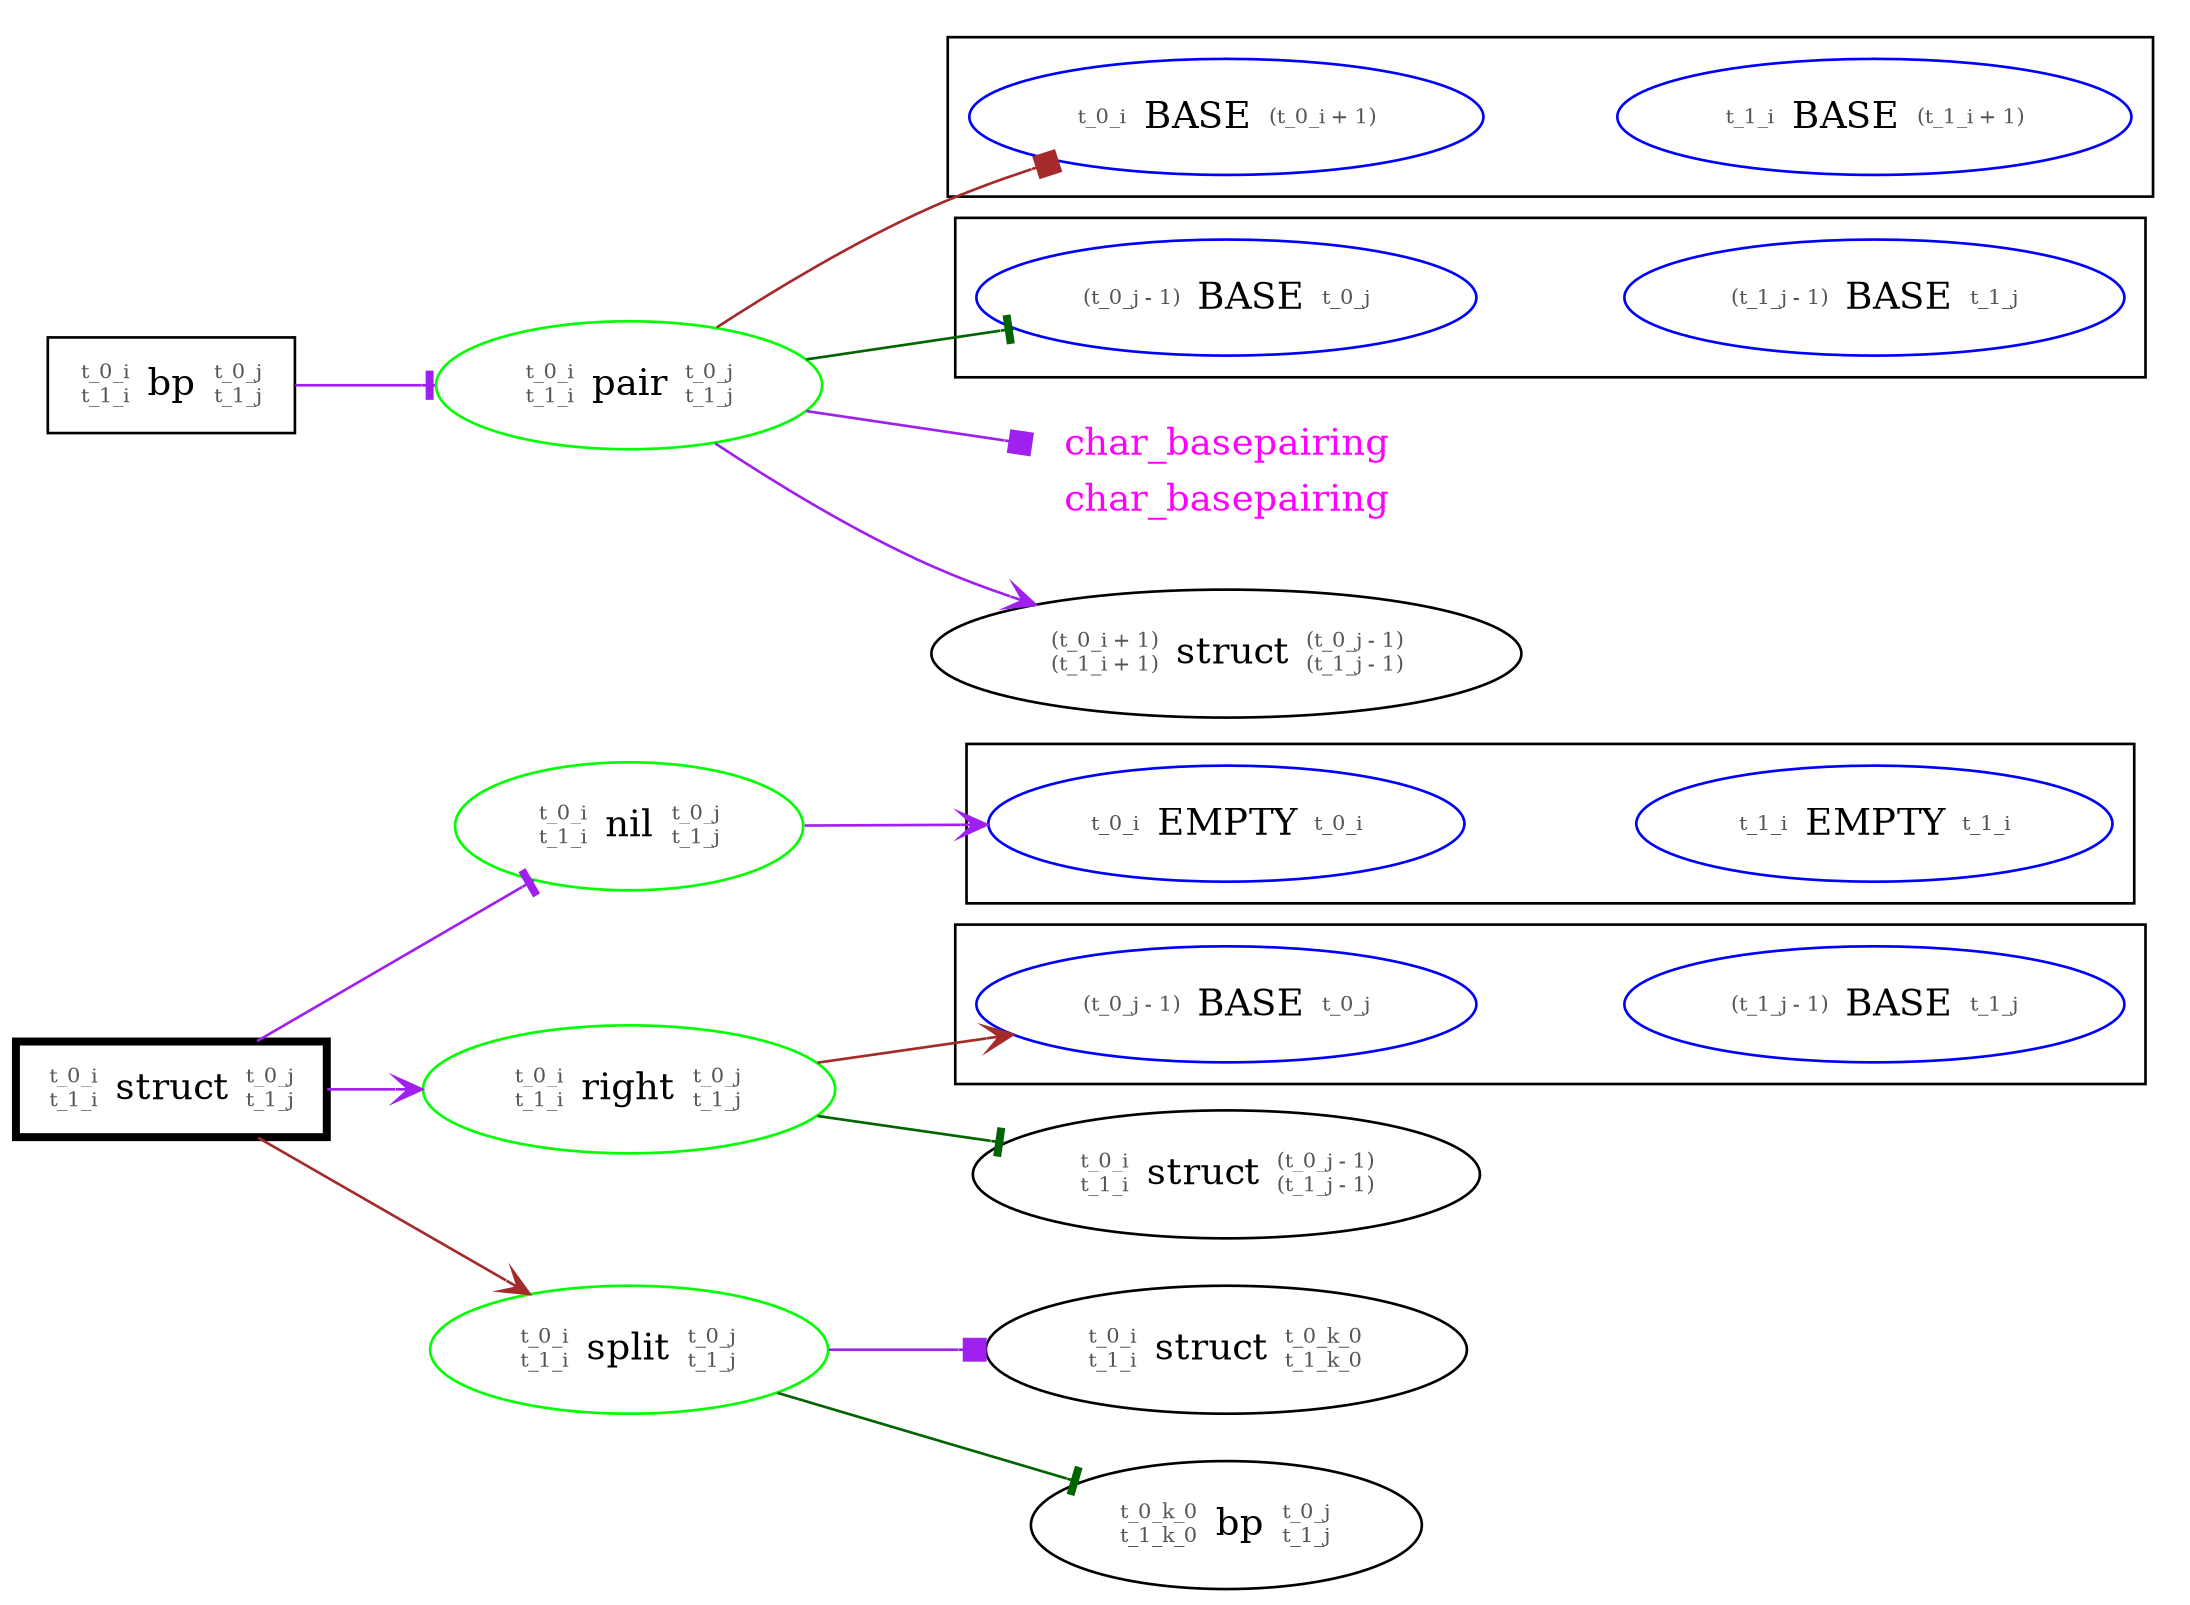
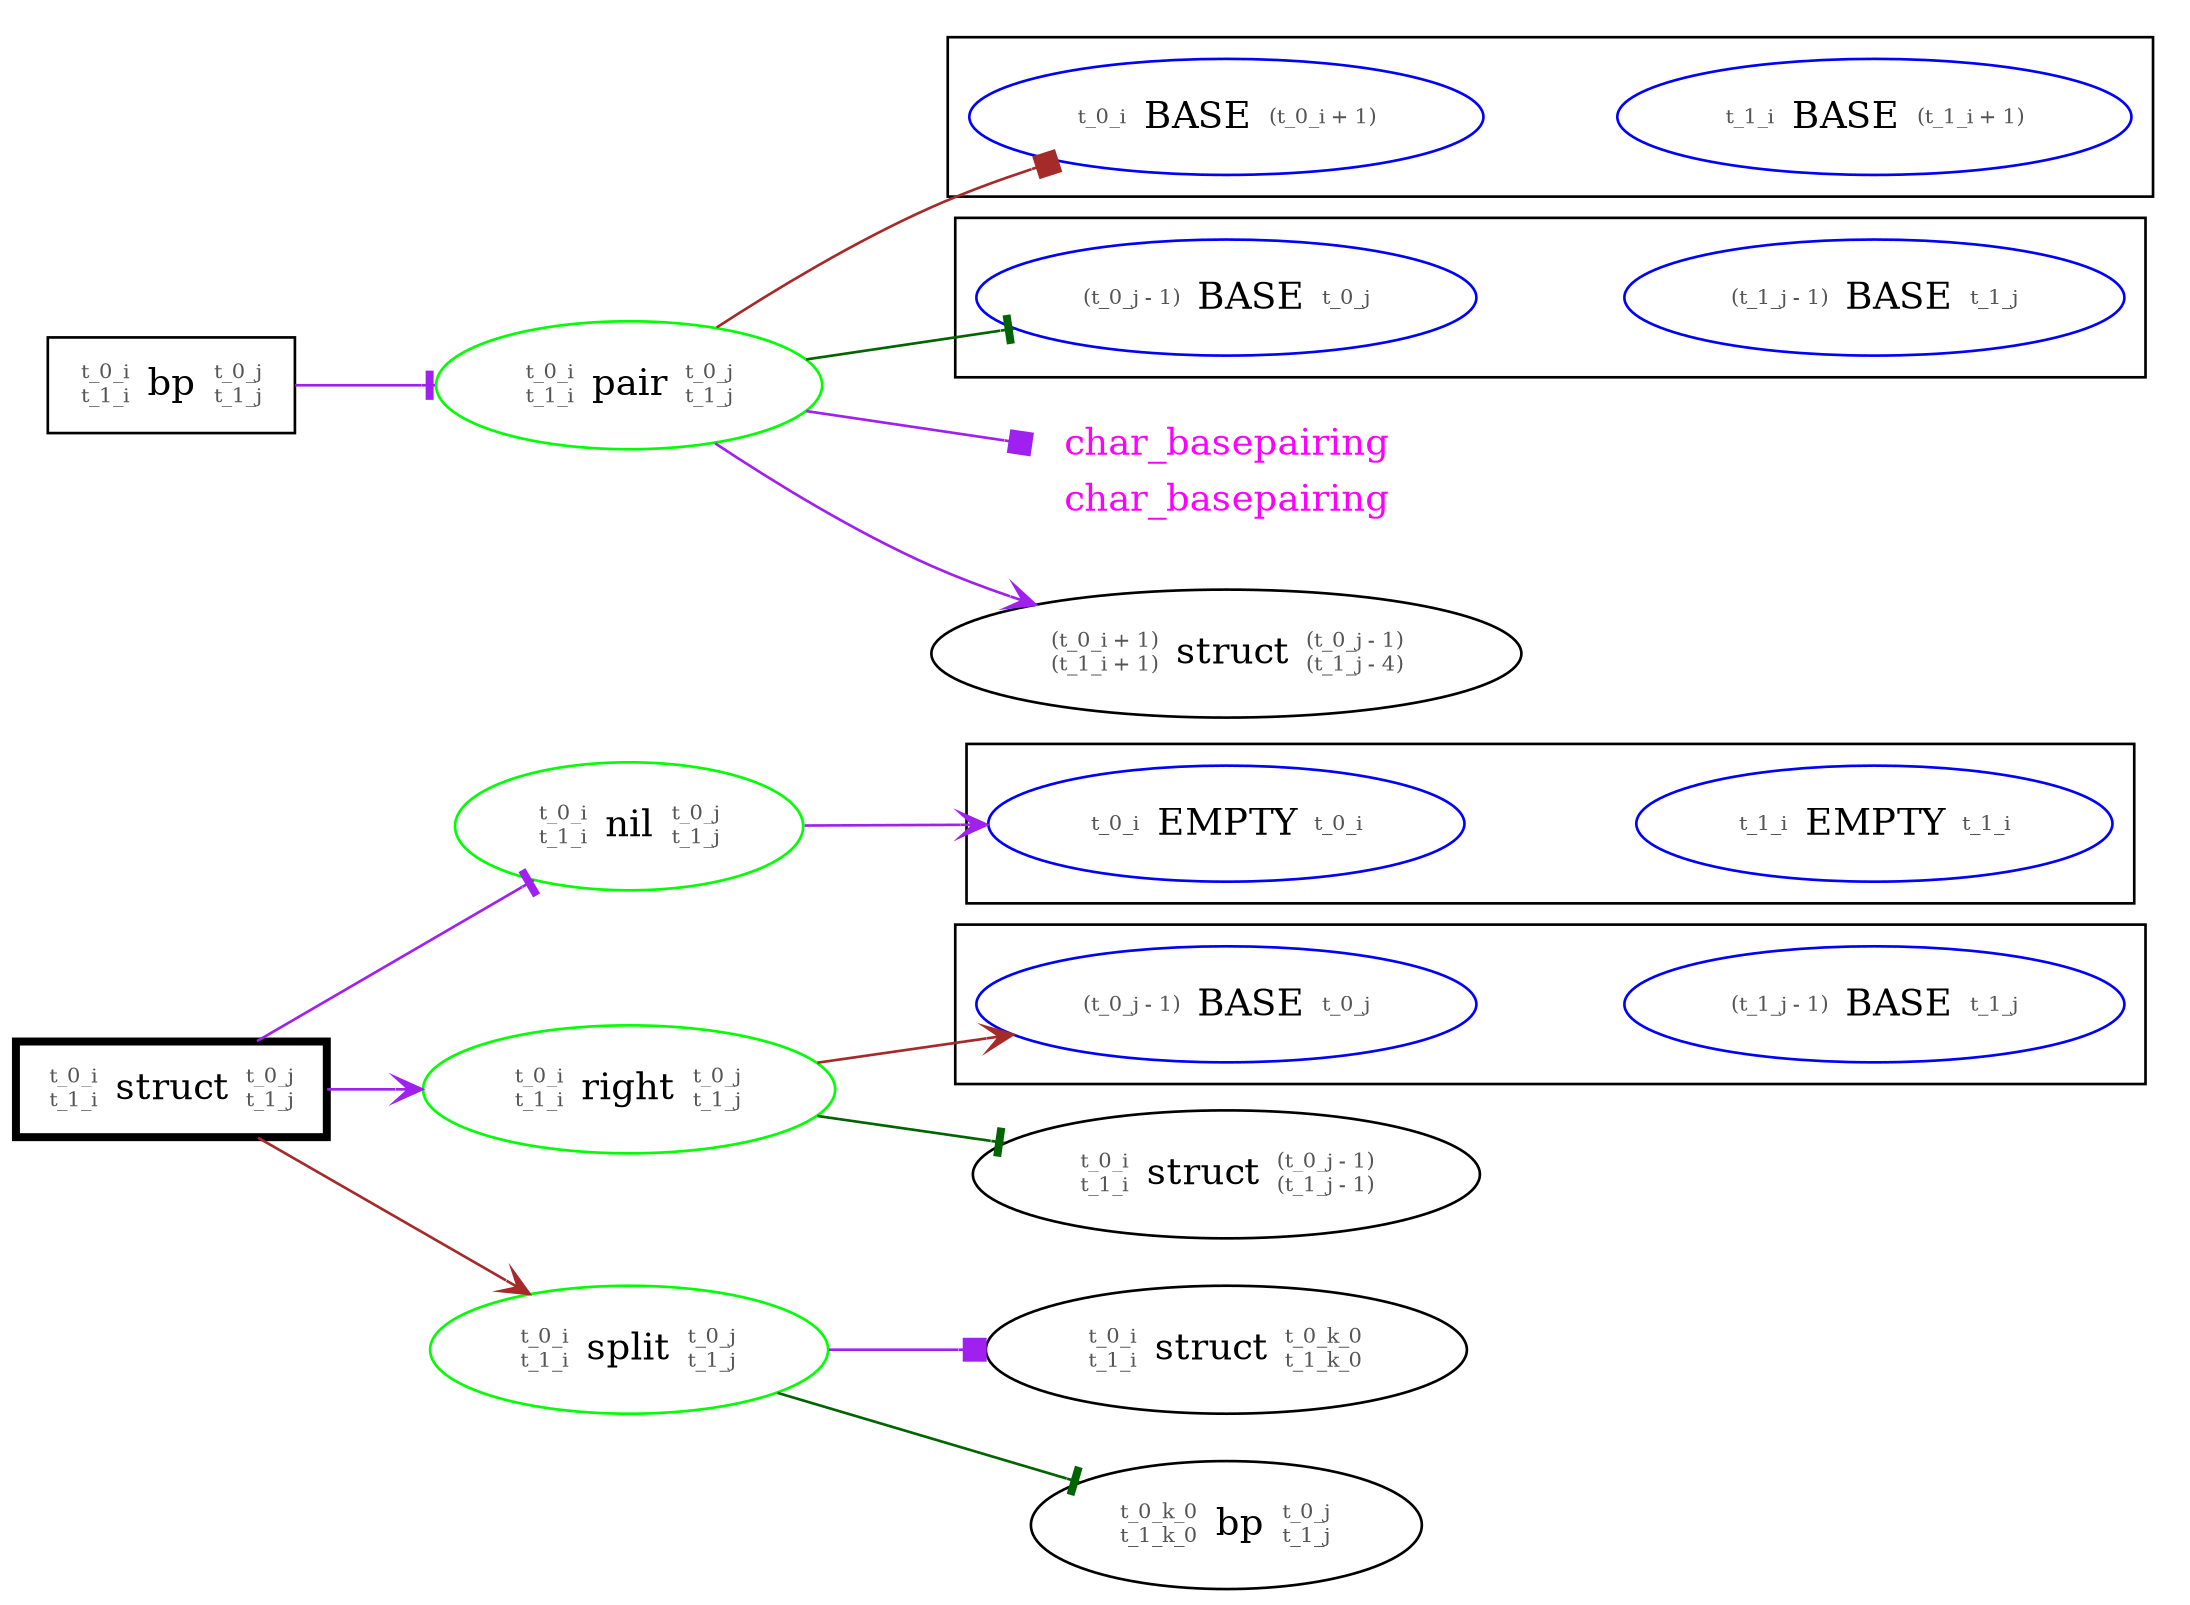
node "(t_0_i + 1)": text "(t_1_j - 1)" -> "(t_1_j - 4)"
